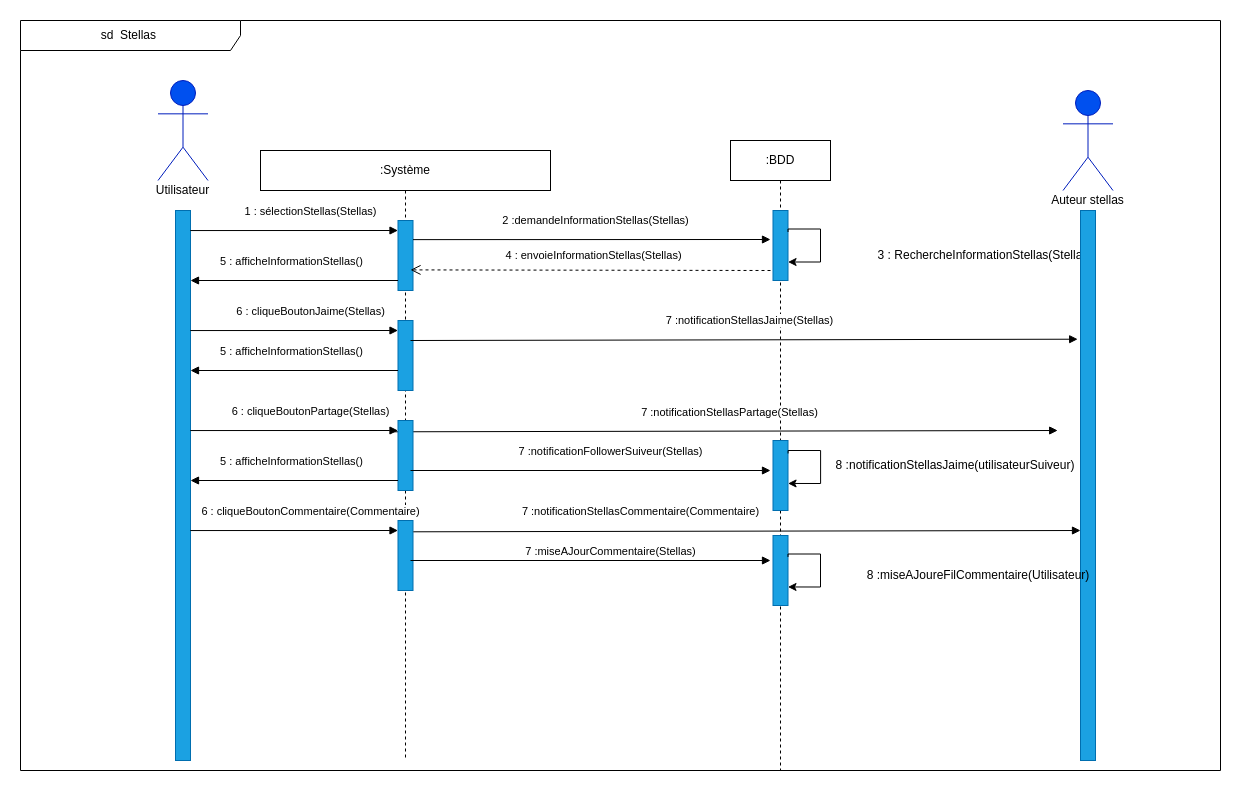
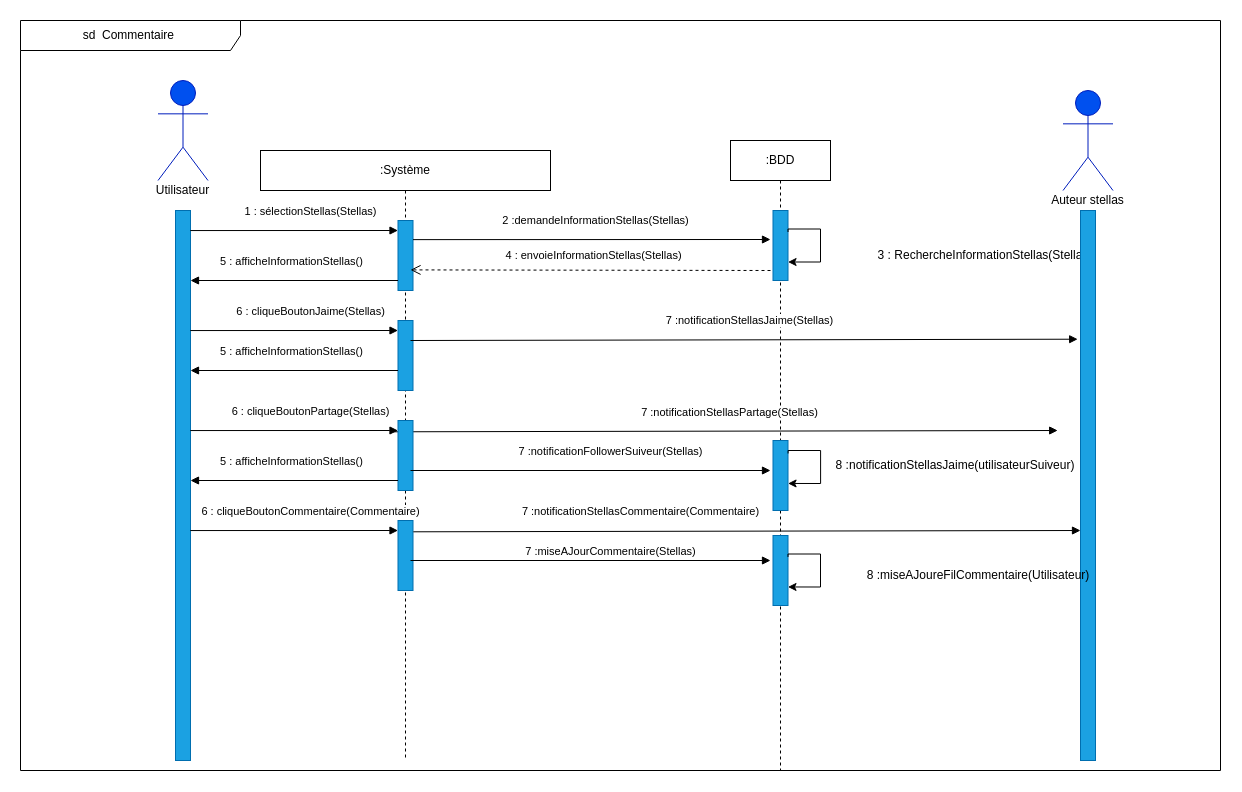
node "sd Stellas": label "sd Stellas" -> "sd Commentaire"
